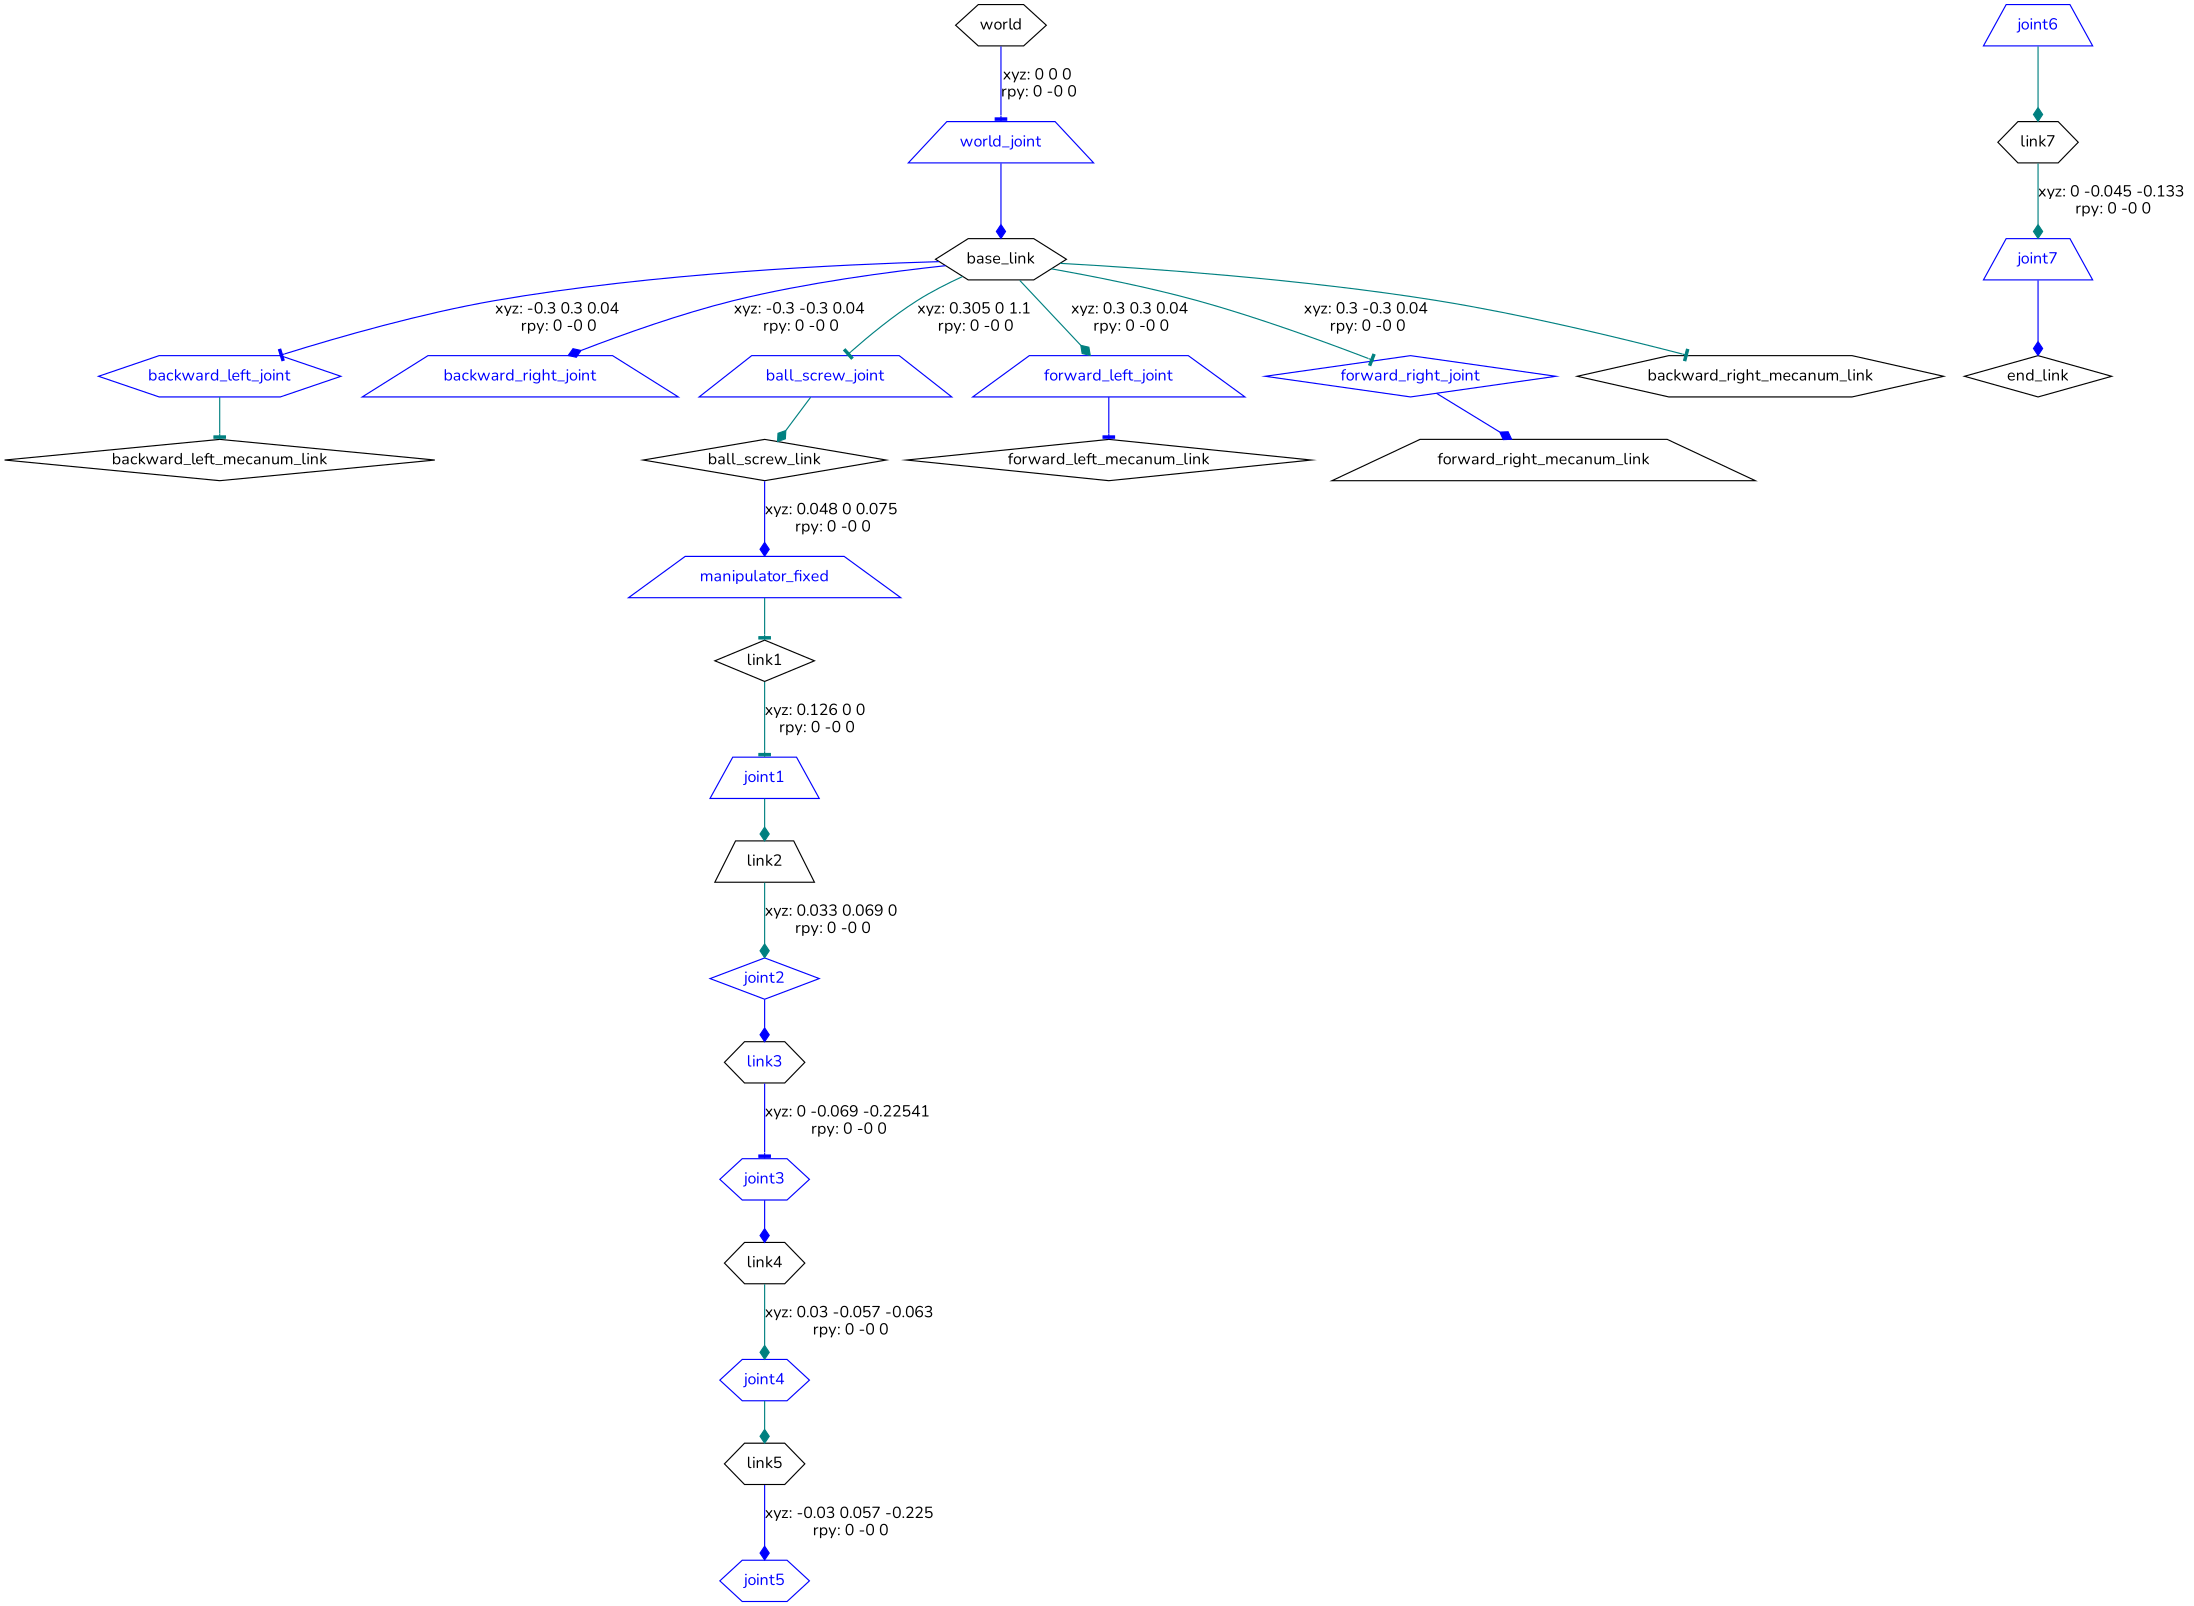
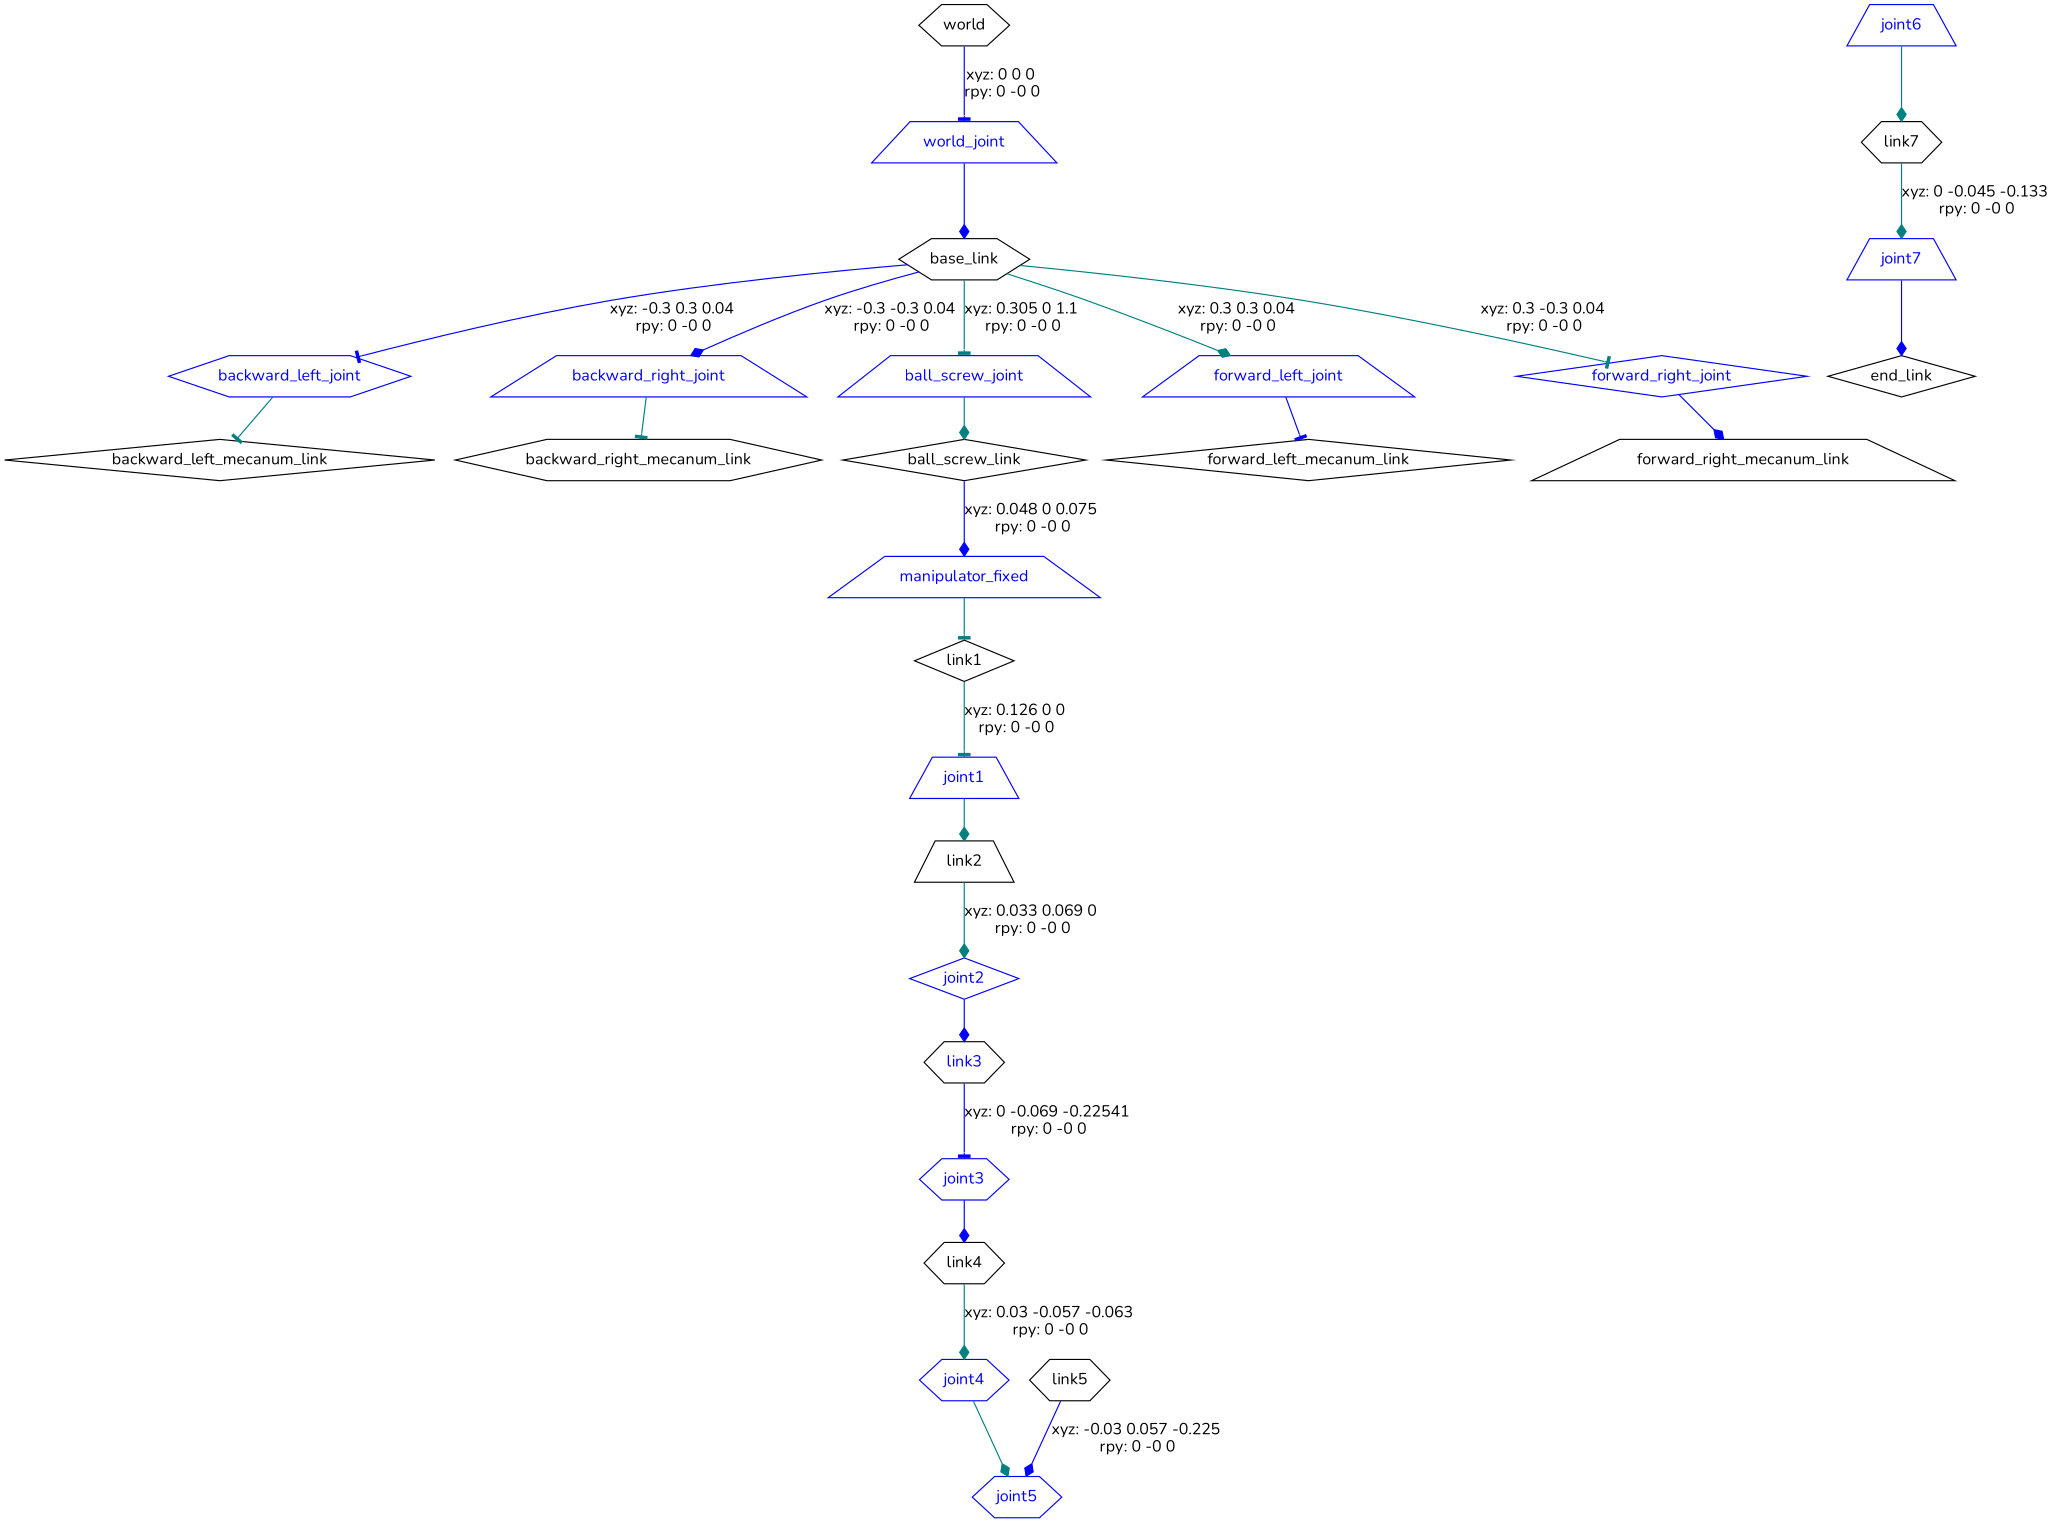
edge "base_link" -> "backward_right_mecanum_link": now "backward_right_joint" -> "backward_right_mecanum_link"
edge "joint4" -> "link5": now "joint4" -> "joint5"
